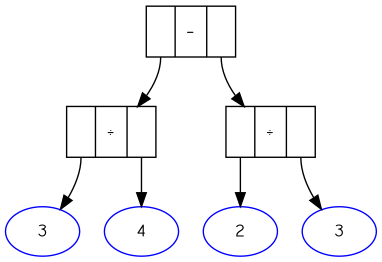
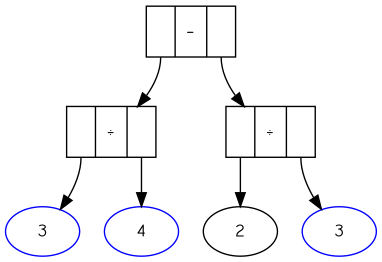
node "2": color blue -> black
